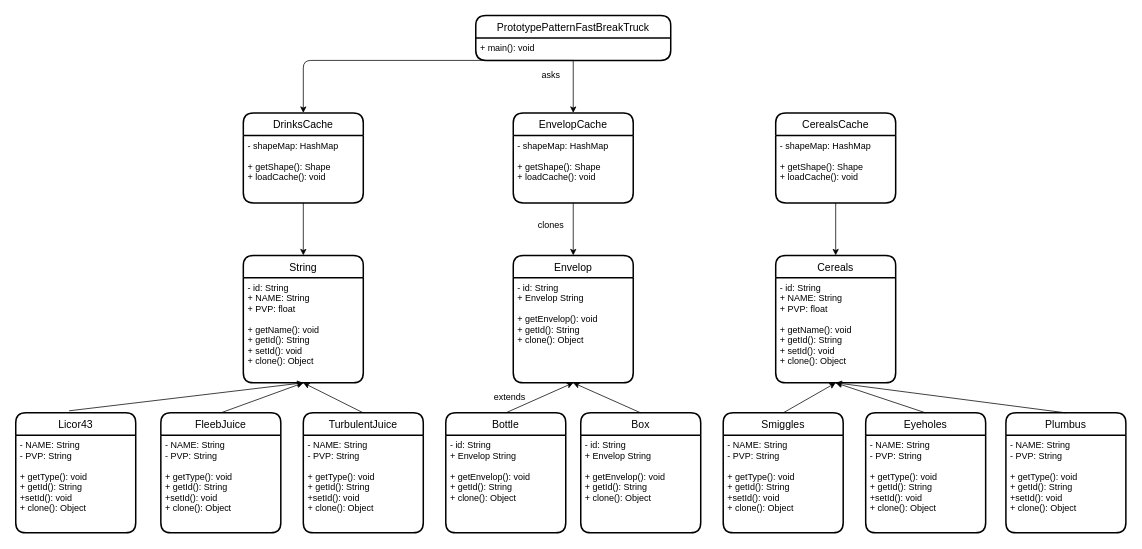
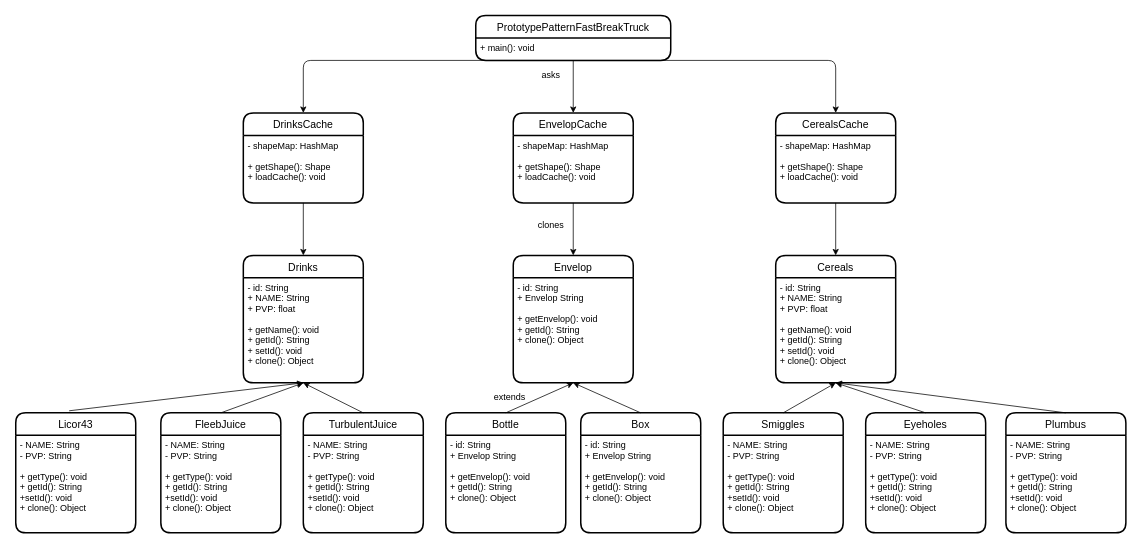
edge "+ main(): void" -> "CerealsCache": added
node "String": label "String" -> "Drinks"
